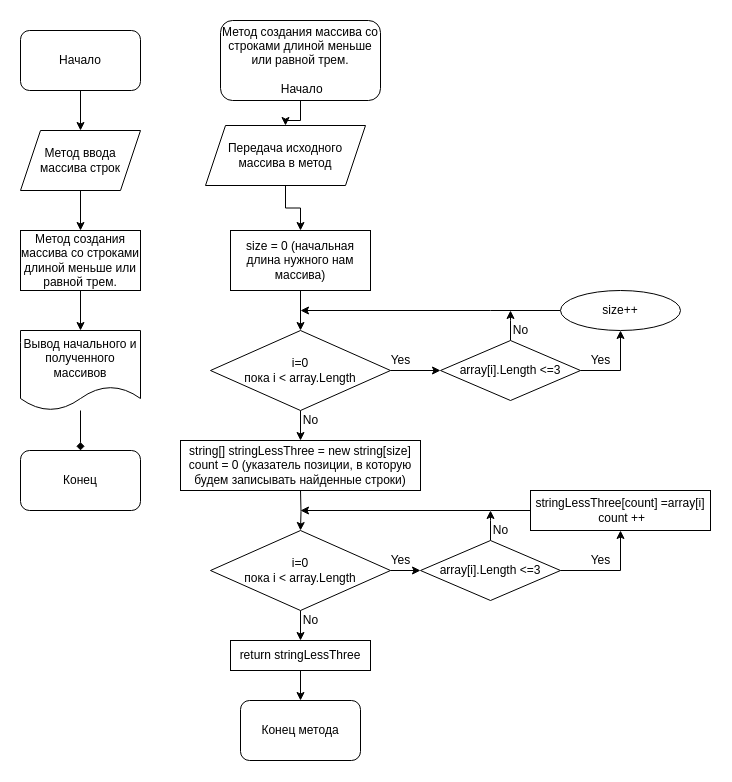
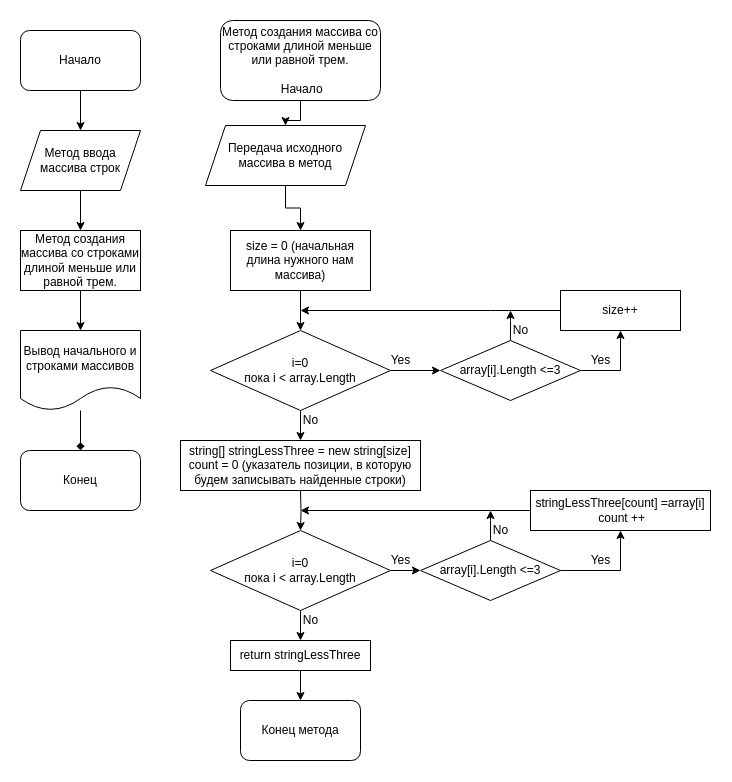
node "size++": shape ellipse -> rectangle
node "Вывод начального и полученного массивов": label "Вывод начального и полученного массивов" -> "Вывод начального и строками массивов"
